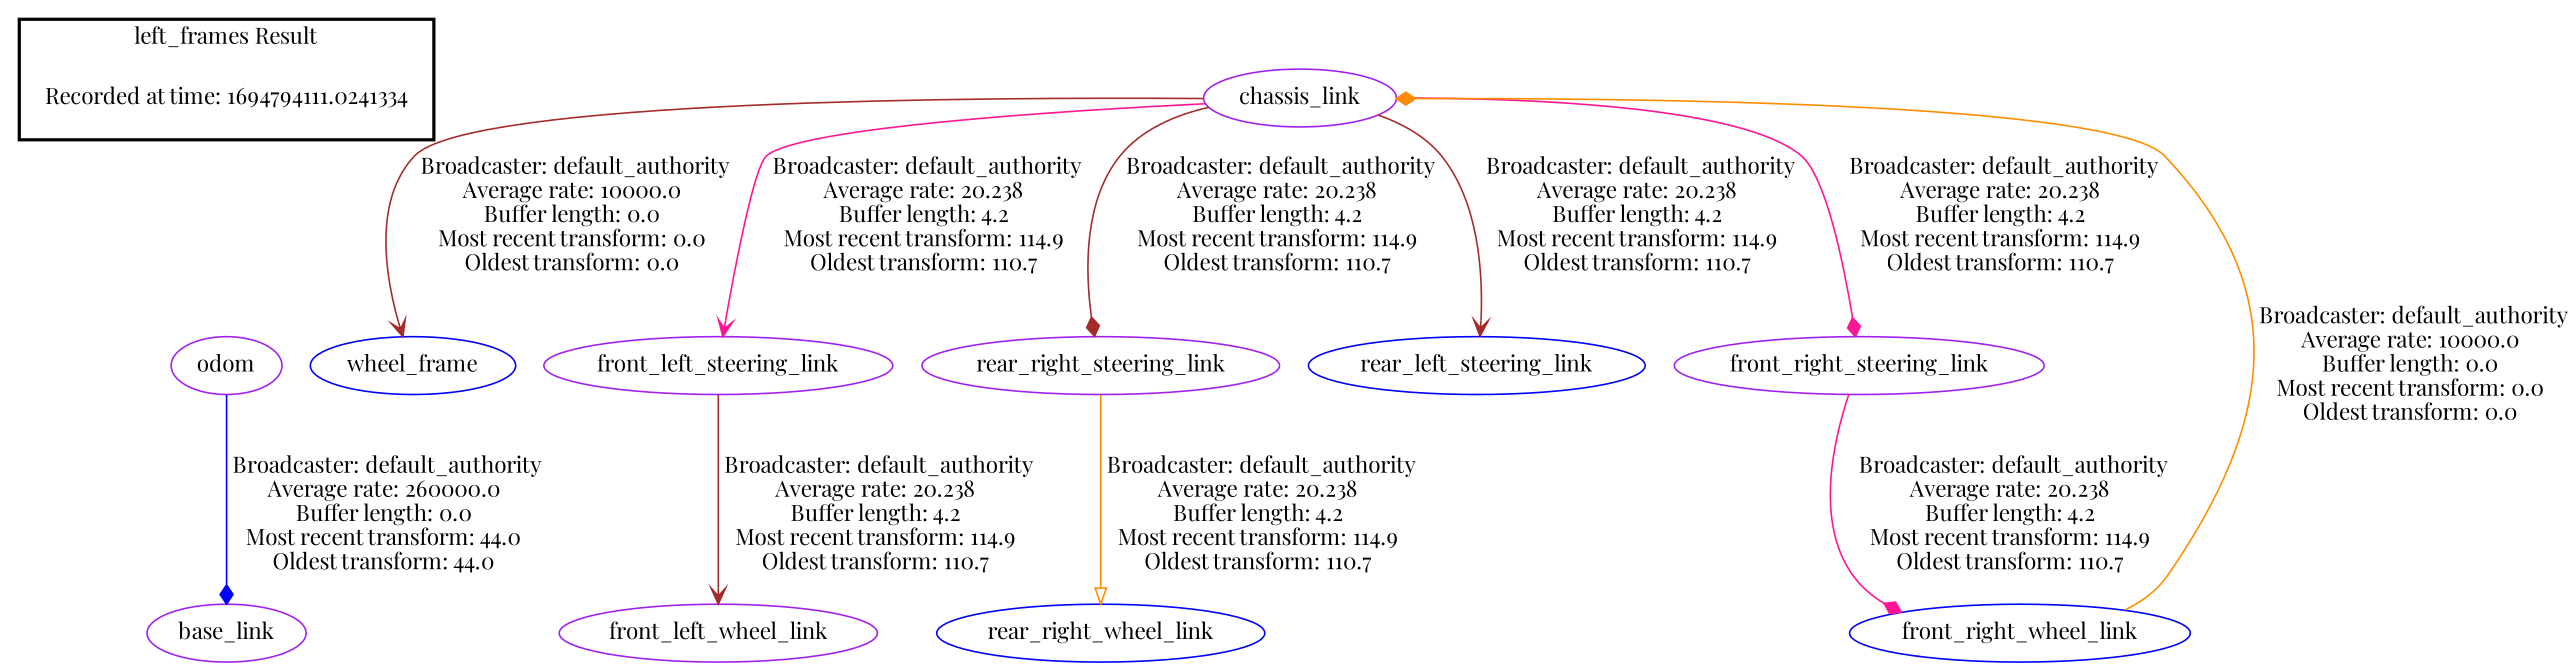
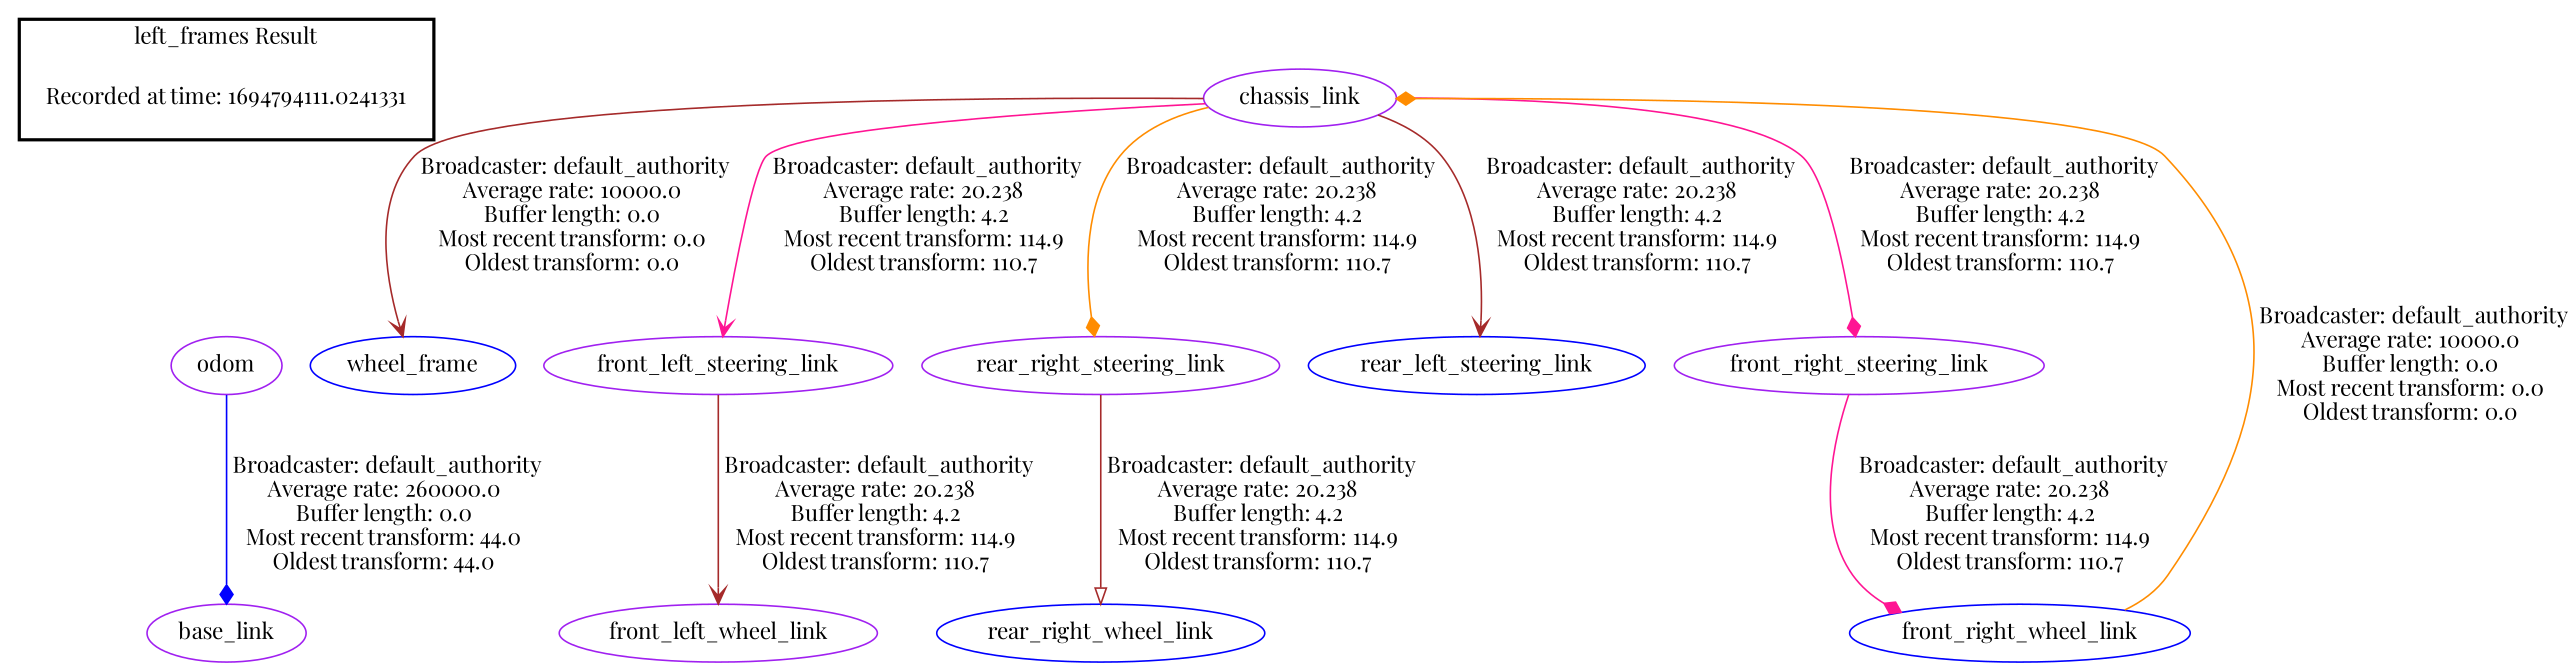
node "Recorded at time: 1694794111.0241334": label "Recorded at time: 1694794111.0241334" -> "Recorded at time: 1694794111.0241331"
edge "chassis_link" -> "rear_right_steering_link": color brown -> darkorange
edge "rear_right_steering_link" -> "rear_right_wheel_link": color darkorange -> brown
